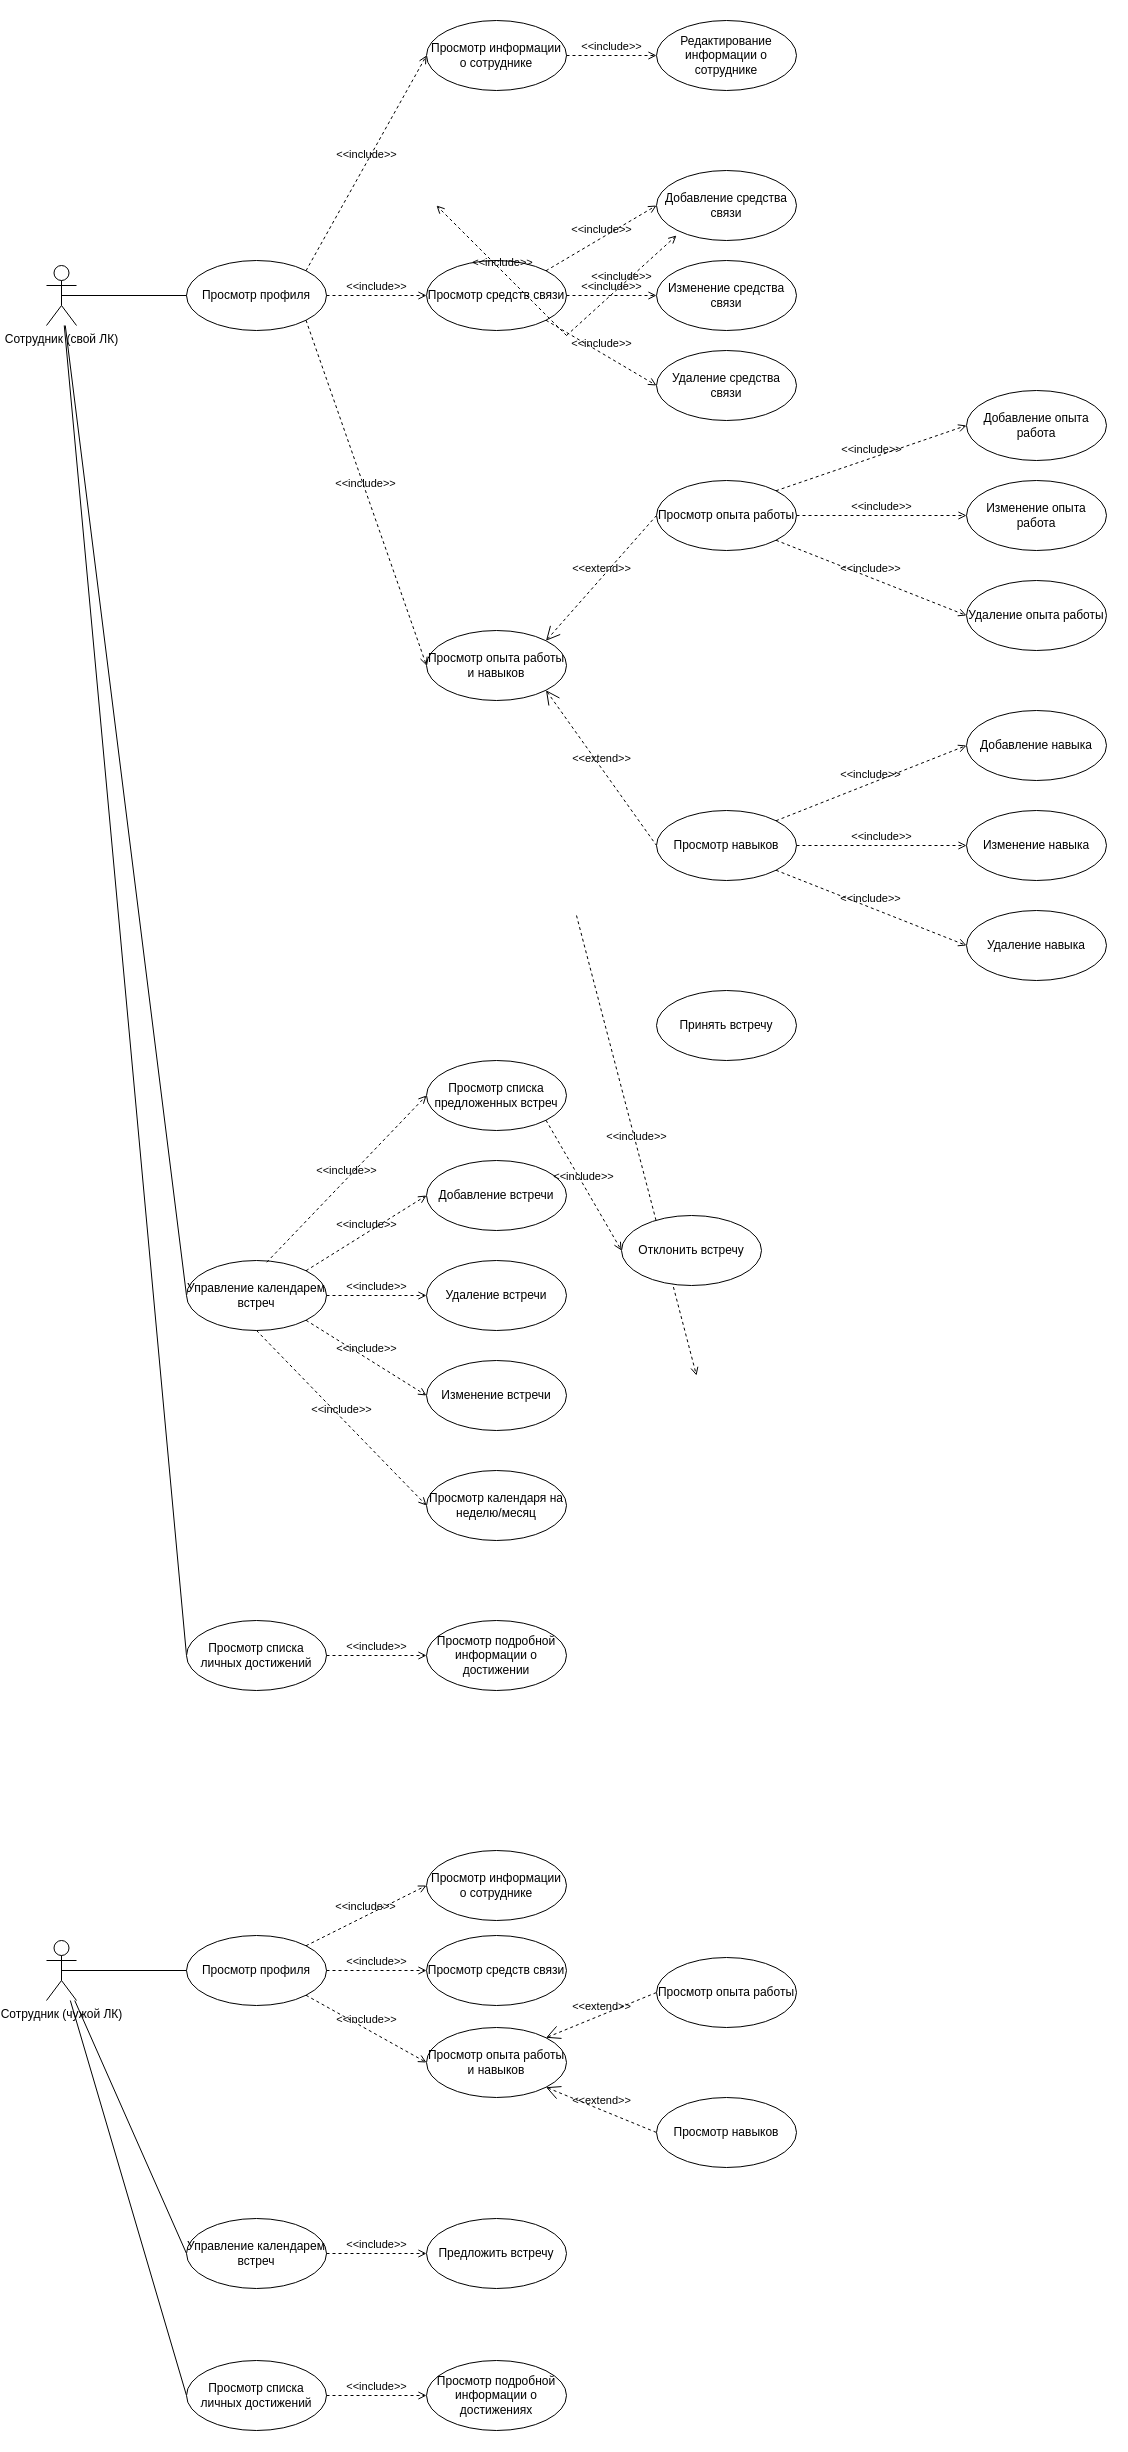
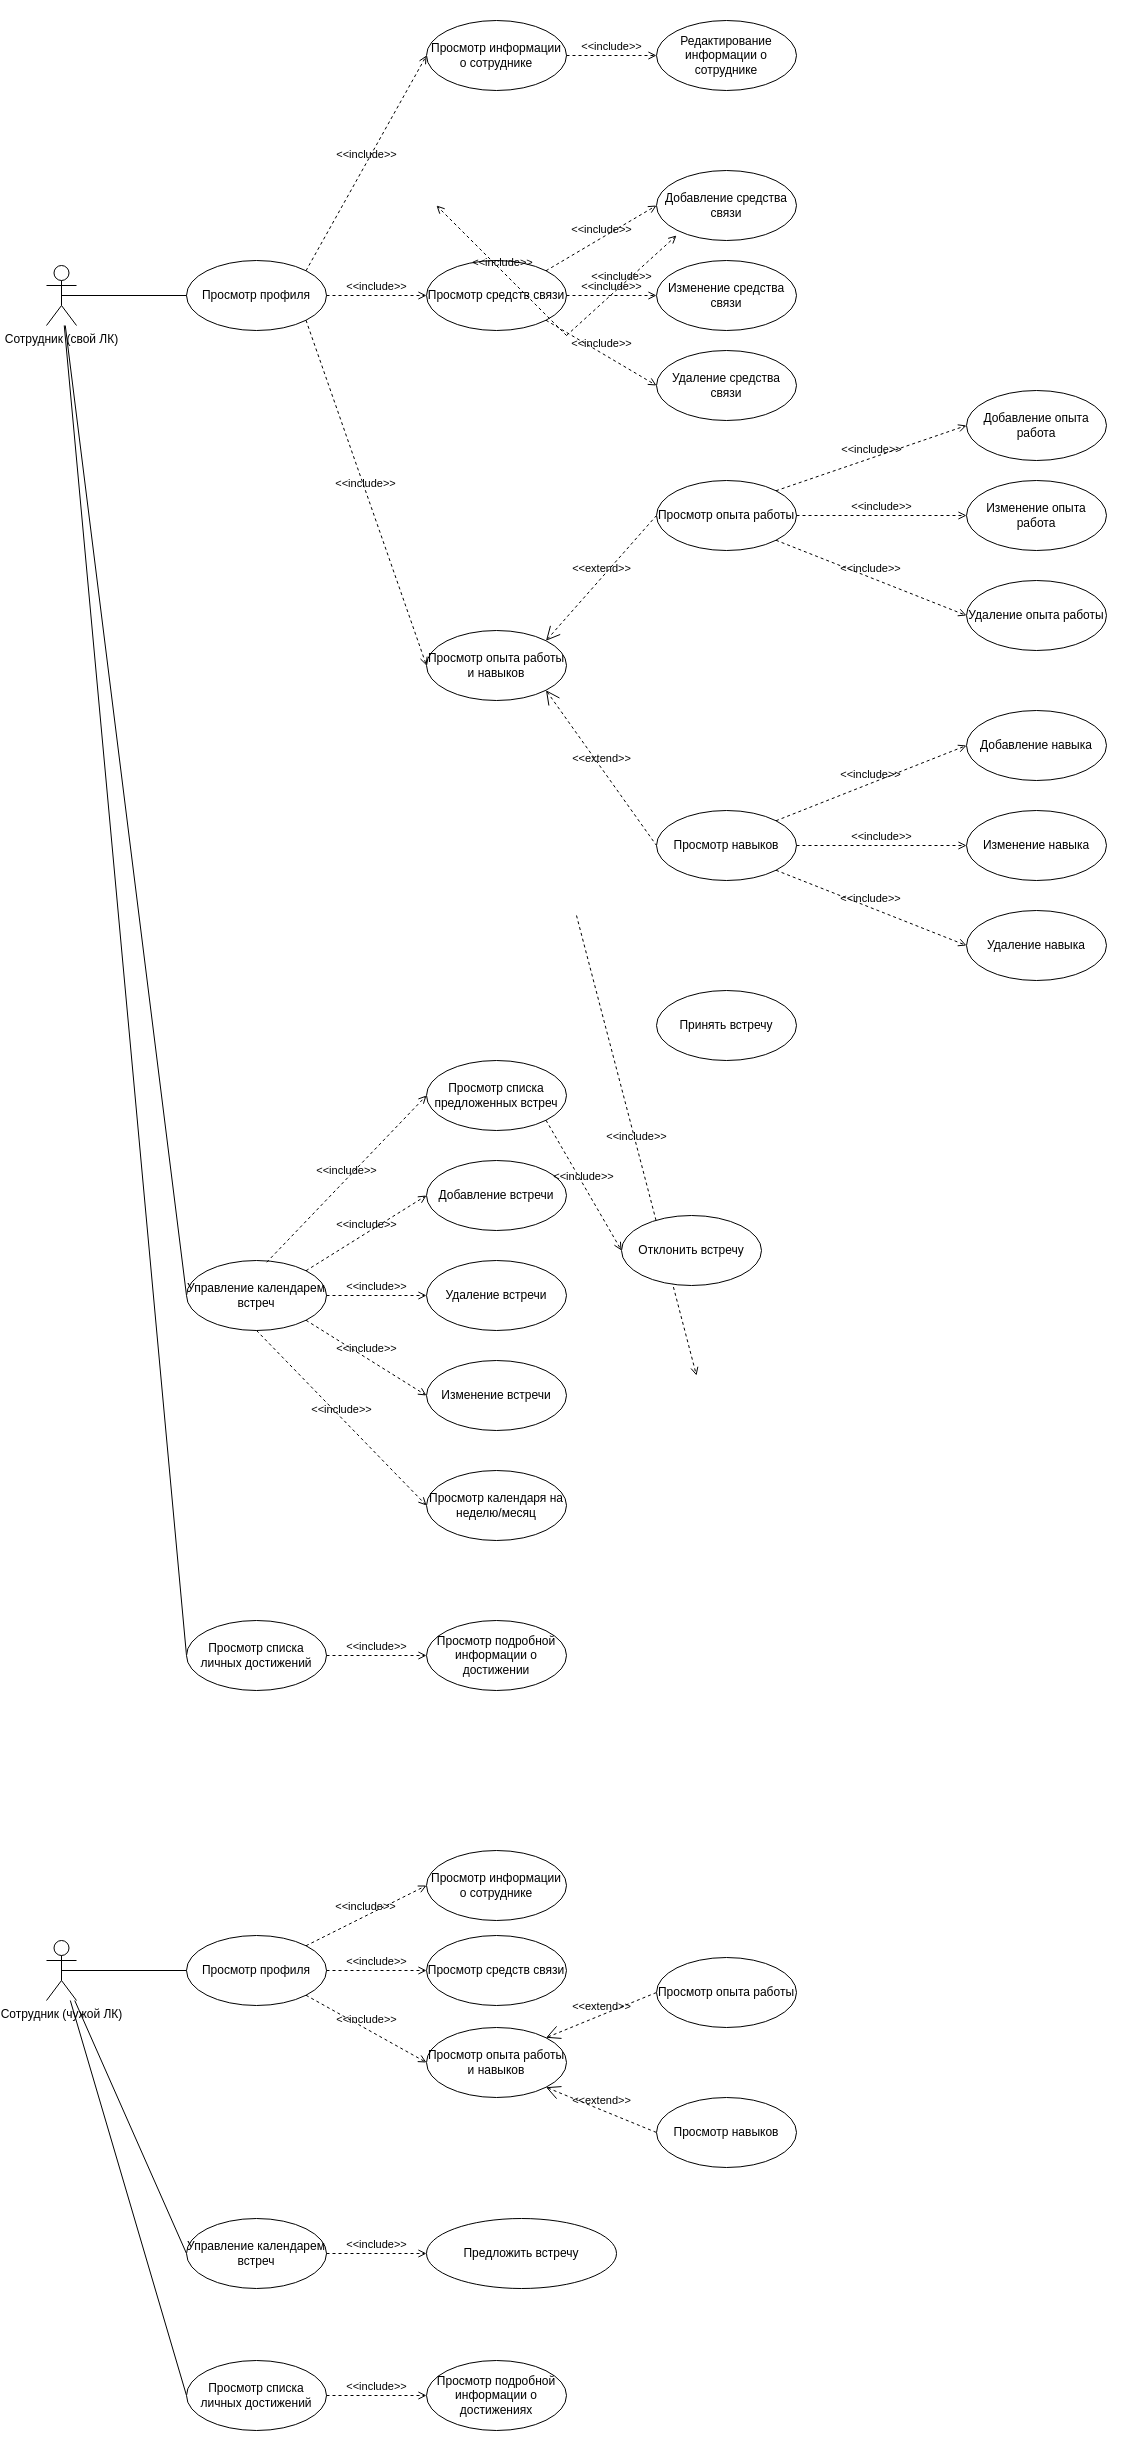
node "Предложить встречу": size 140x70 -> 190x70
